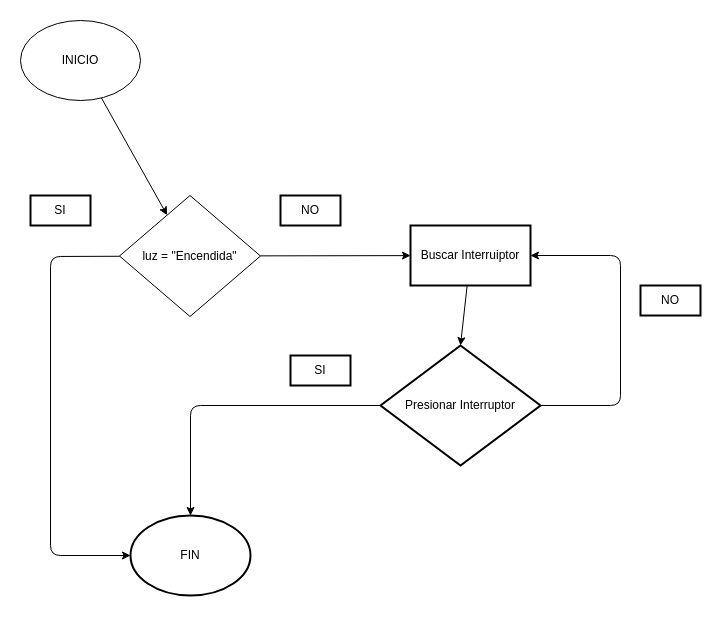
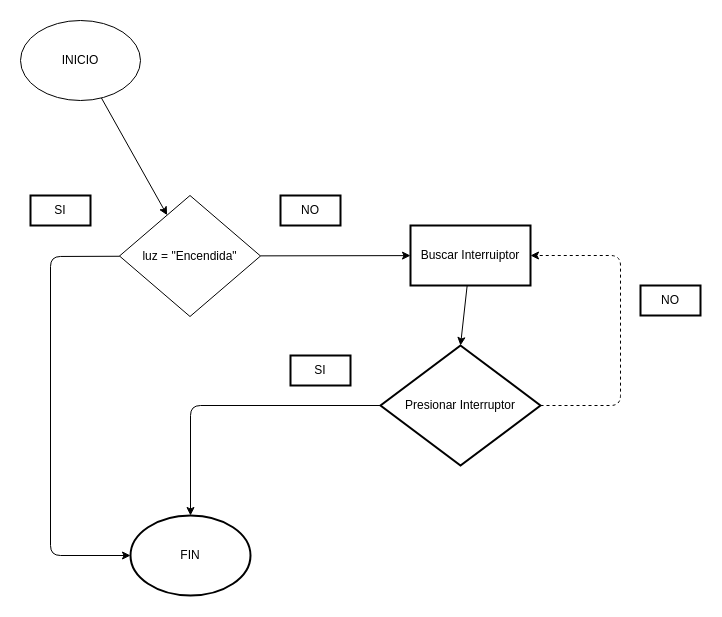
edge "Presionar Interruptor" -> "Buscar Interruiptor": style solid -> dashed
